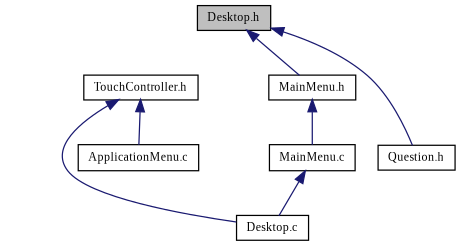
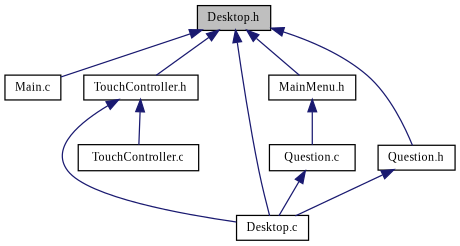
edge "TouchController.h" -> "Desktop.h": added
node "Main.c": added
edge "Desktop.c" -> "Desktop.h": added
node "ApplicationMenu.c": label "ApplicationMenu.c" -> "TouchController.c"
node "MainMenu.c": label "MainMenu.c" -> "Question.c"
edge "Desktop.c" -> "Question.h": added
